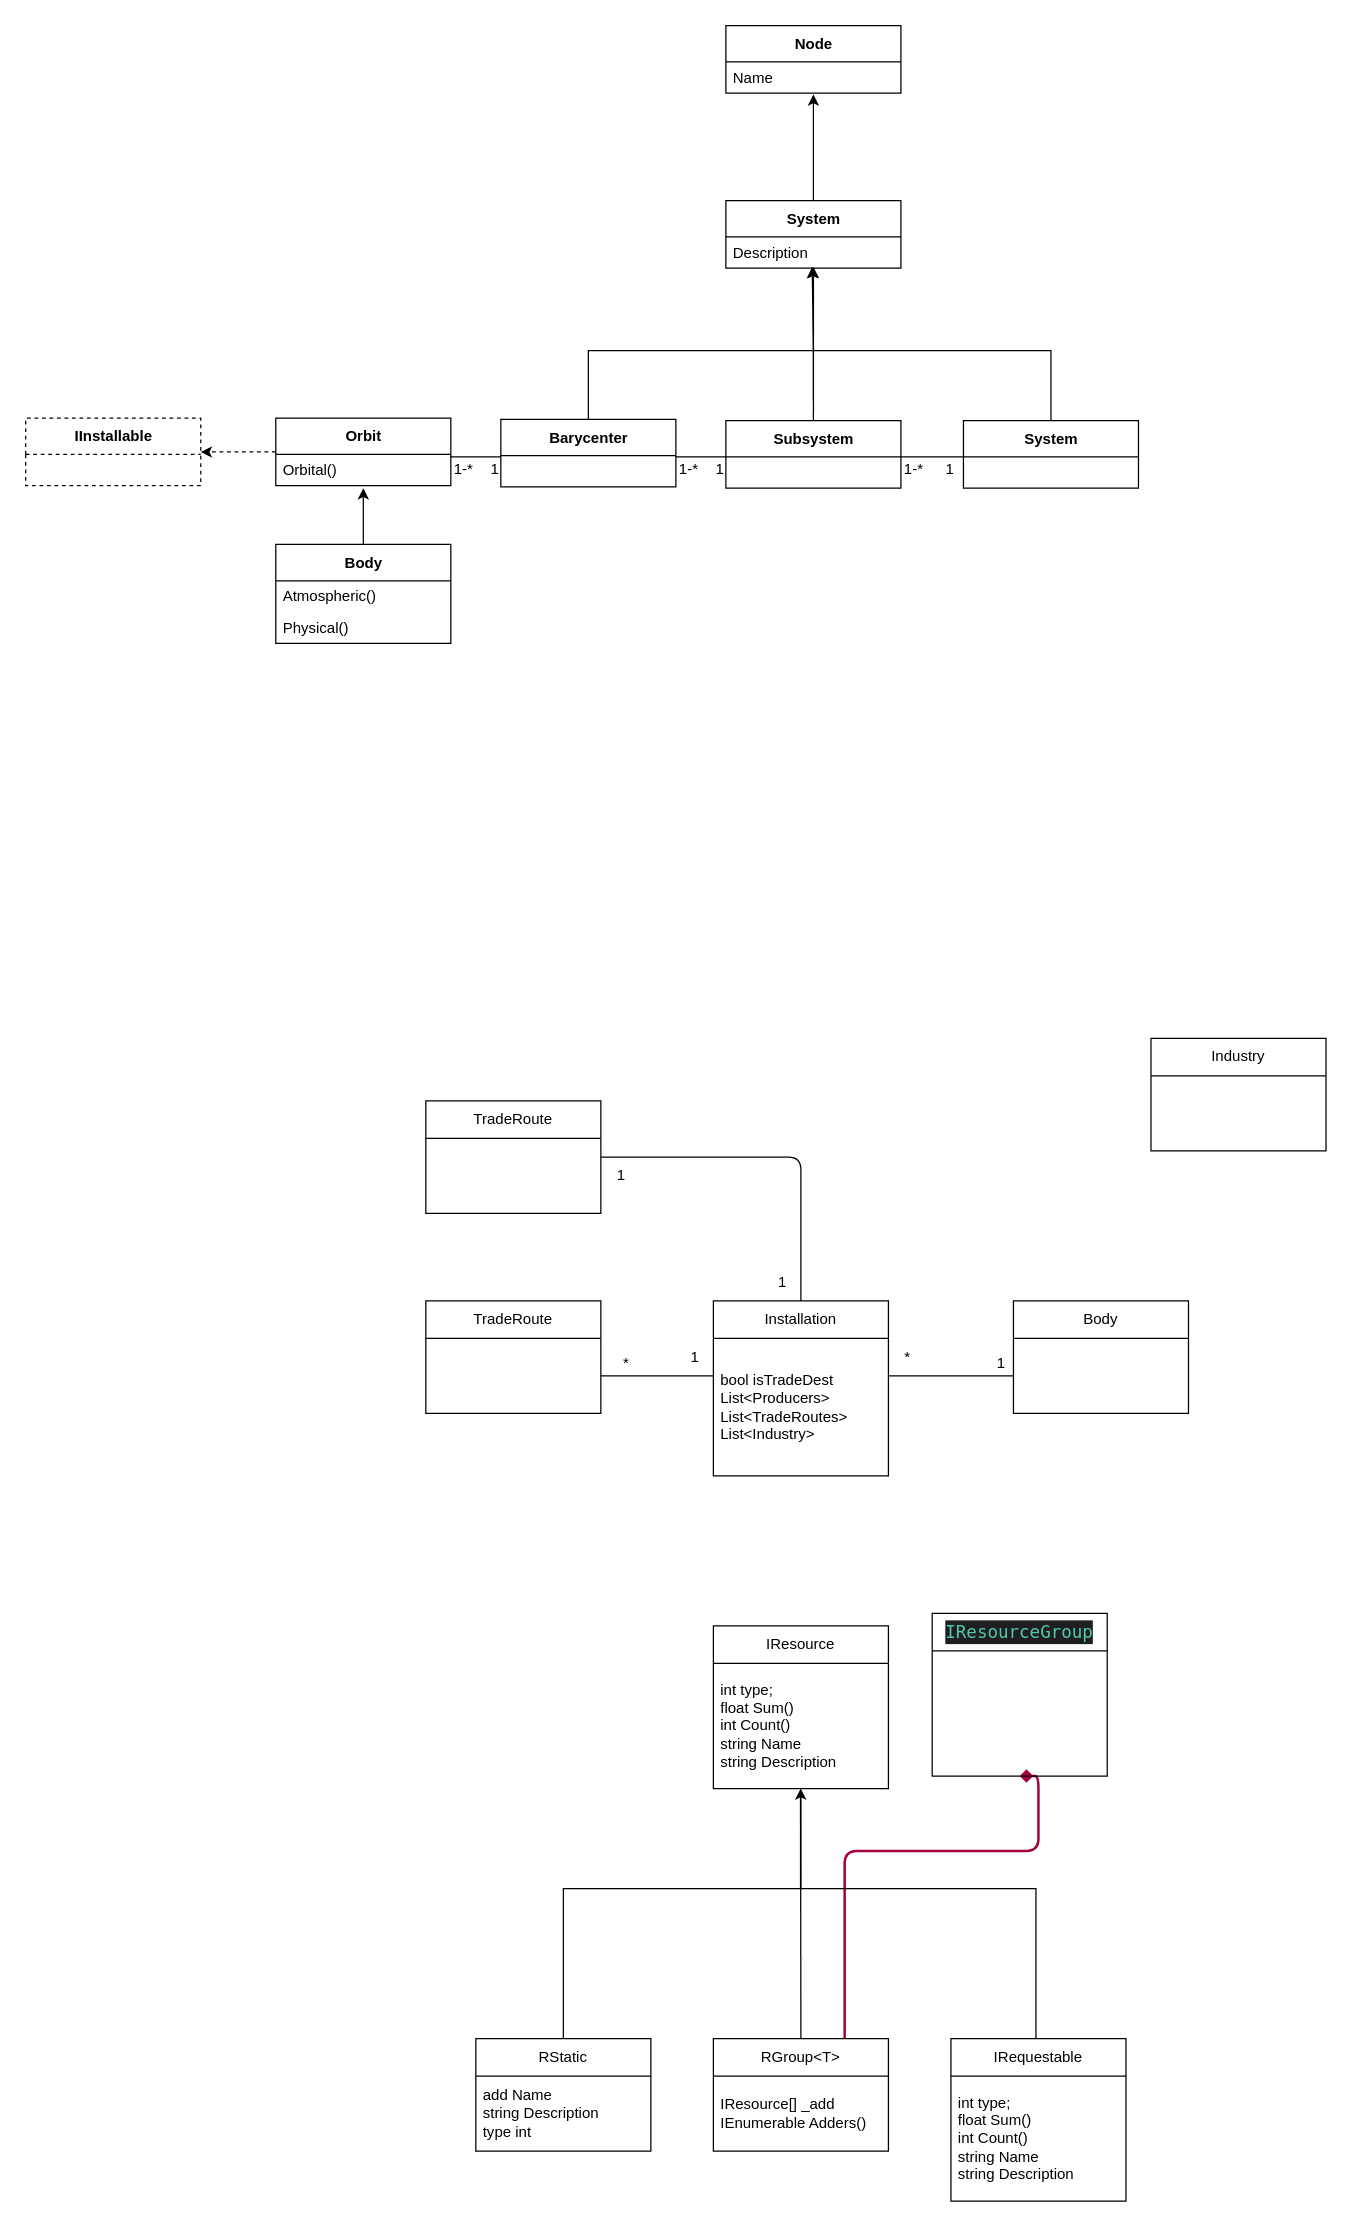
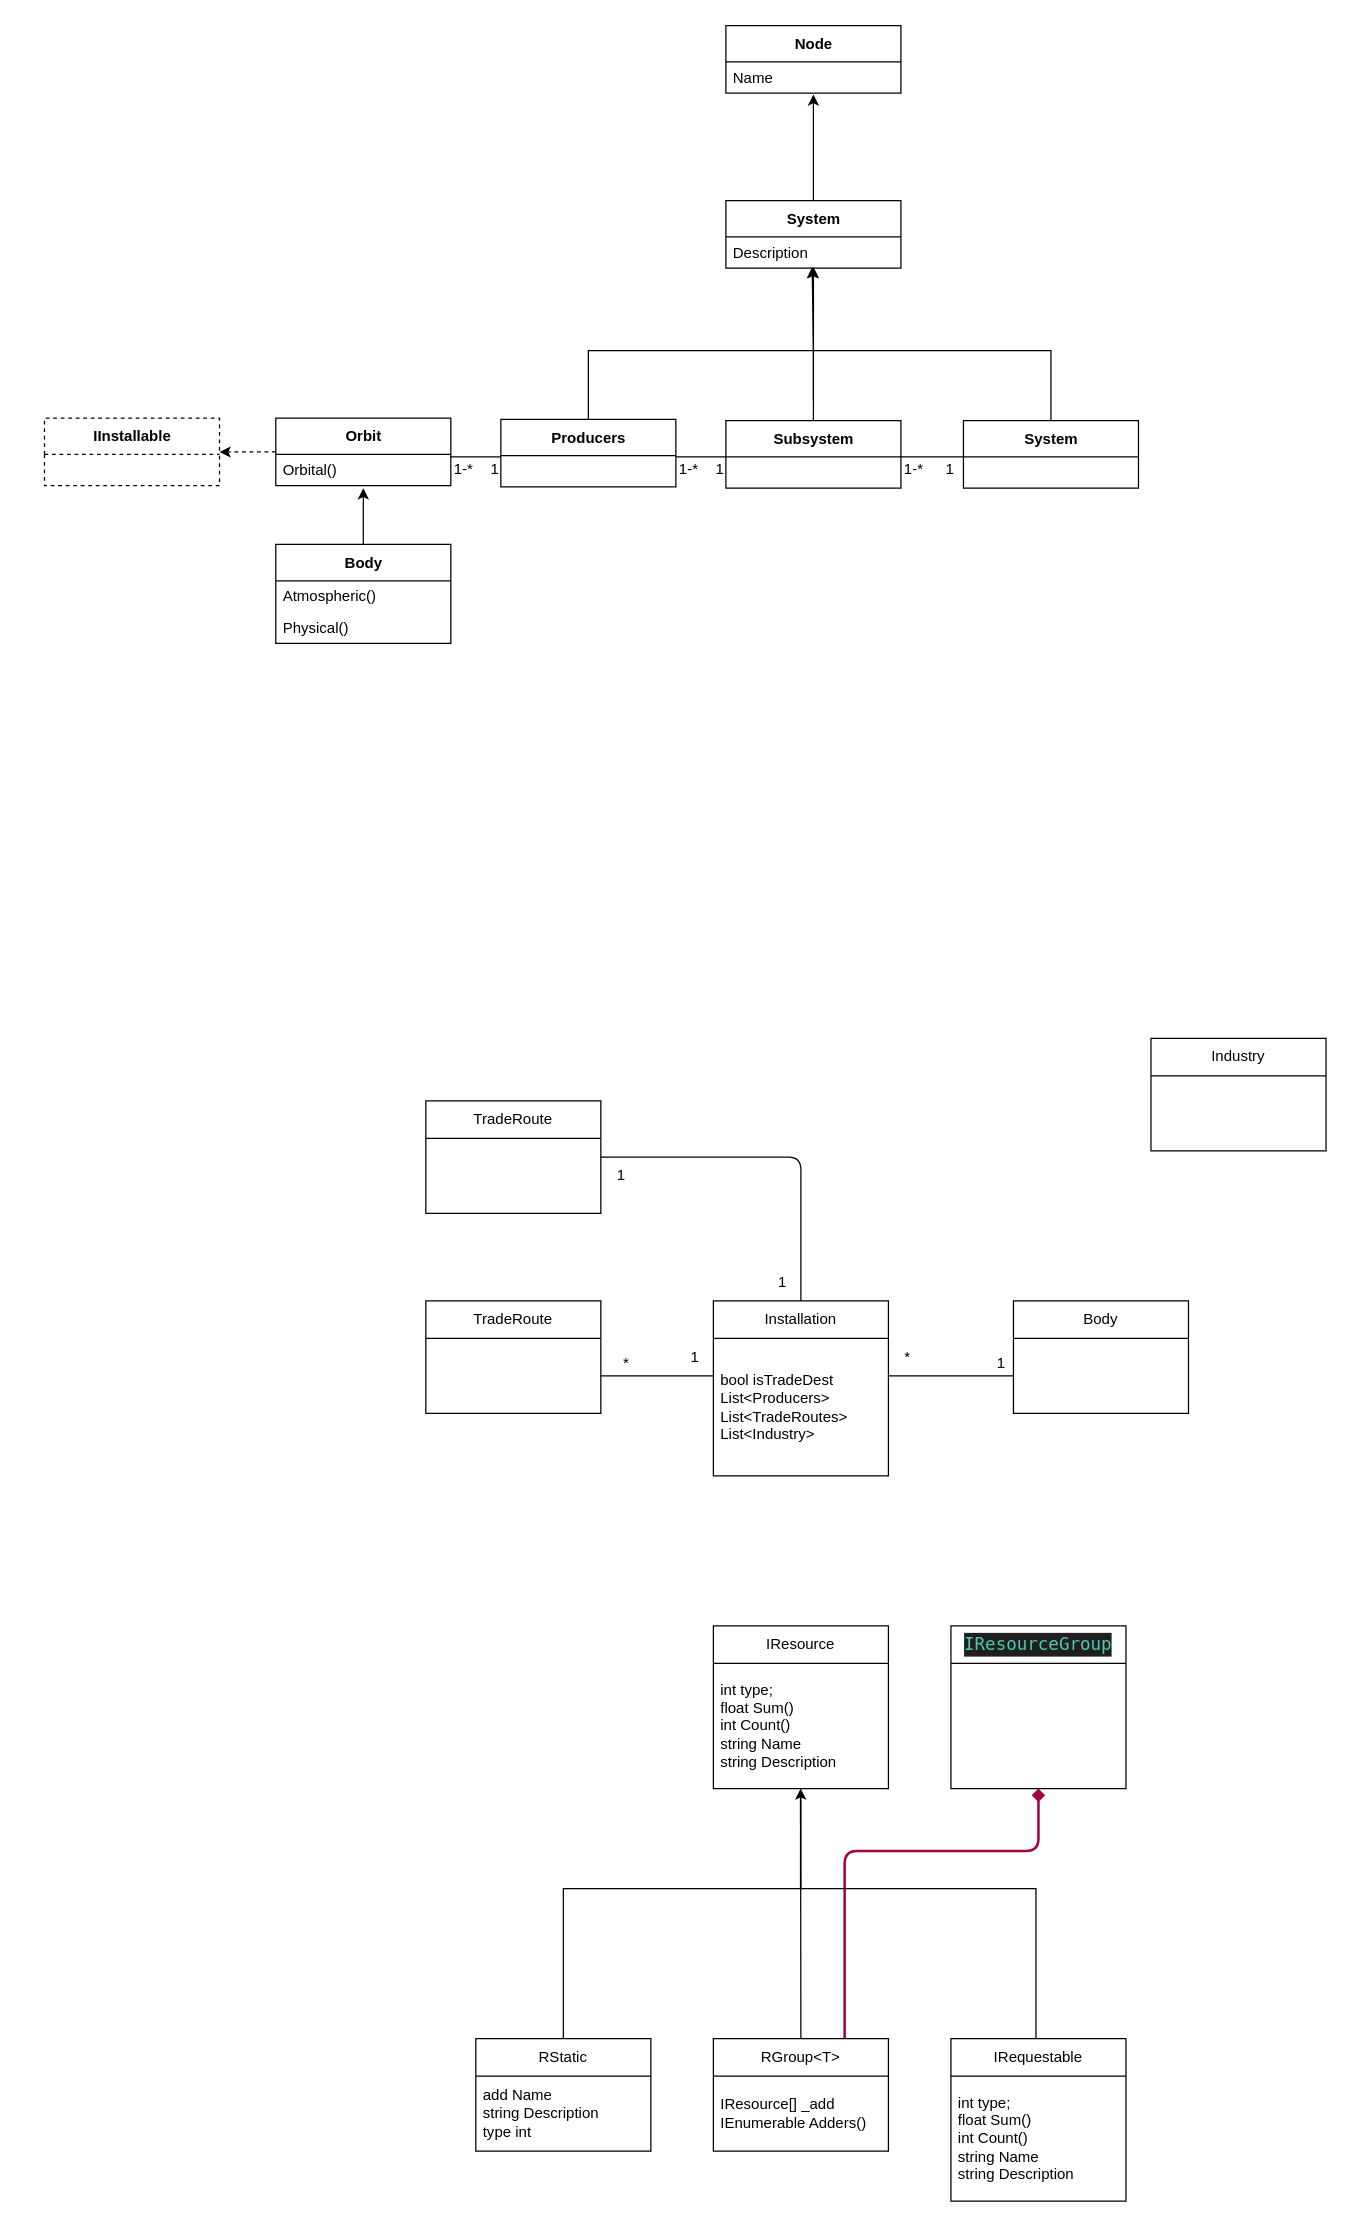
node "Barycenter": label "Barycenter" -> "Producers"
node "IInstallable": moved (113, 452) -> (132, 452)
node "IResourceGroup": moved (1019, 1694) -> (1038, 1707)
